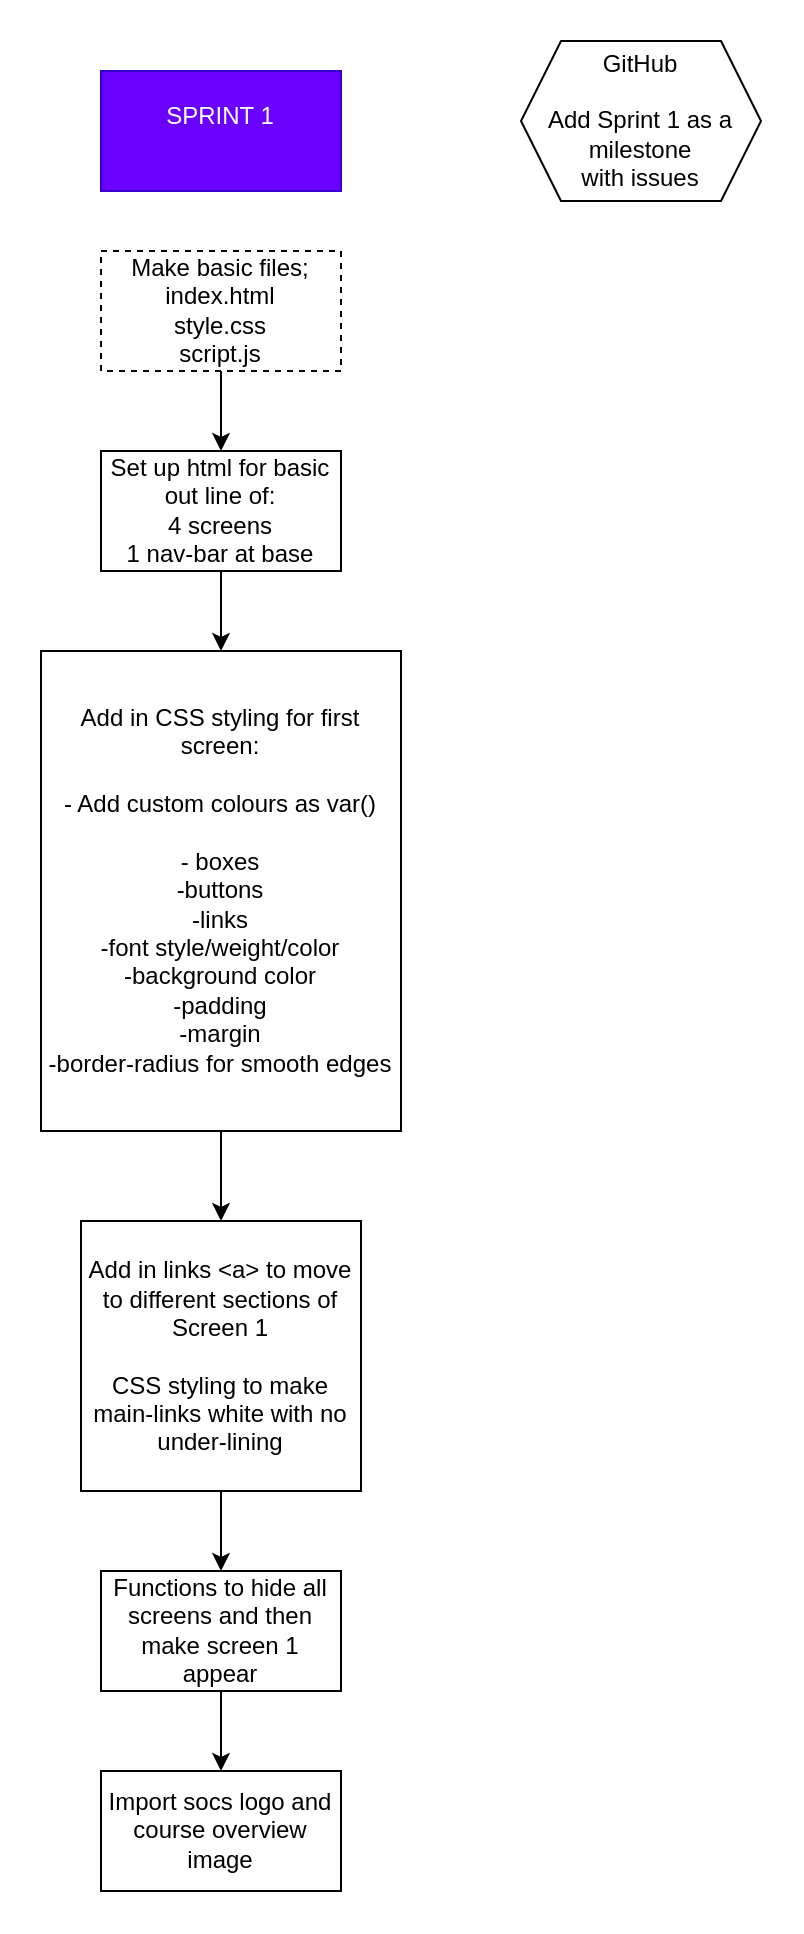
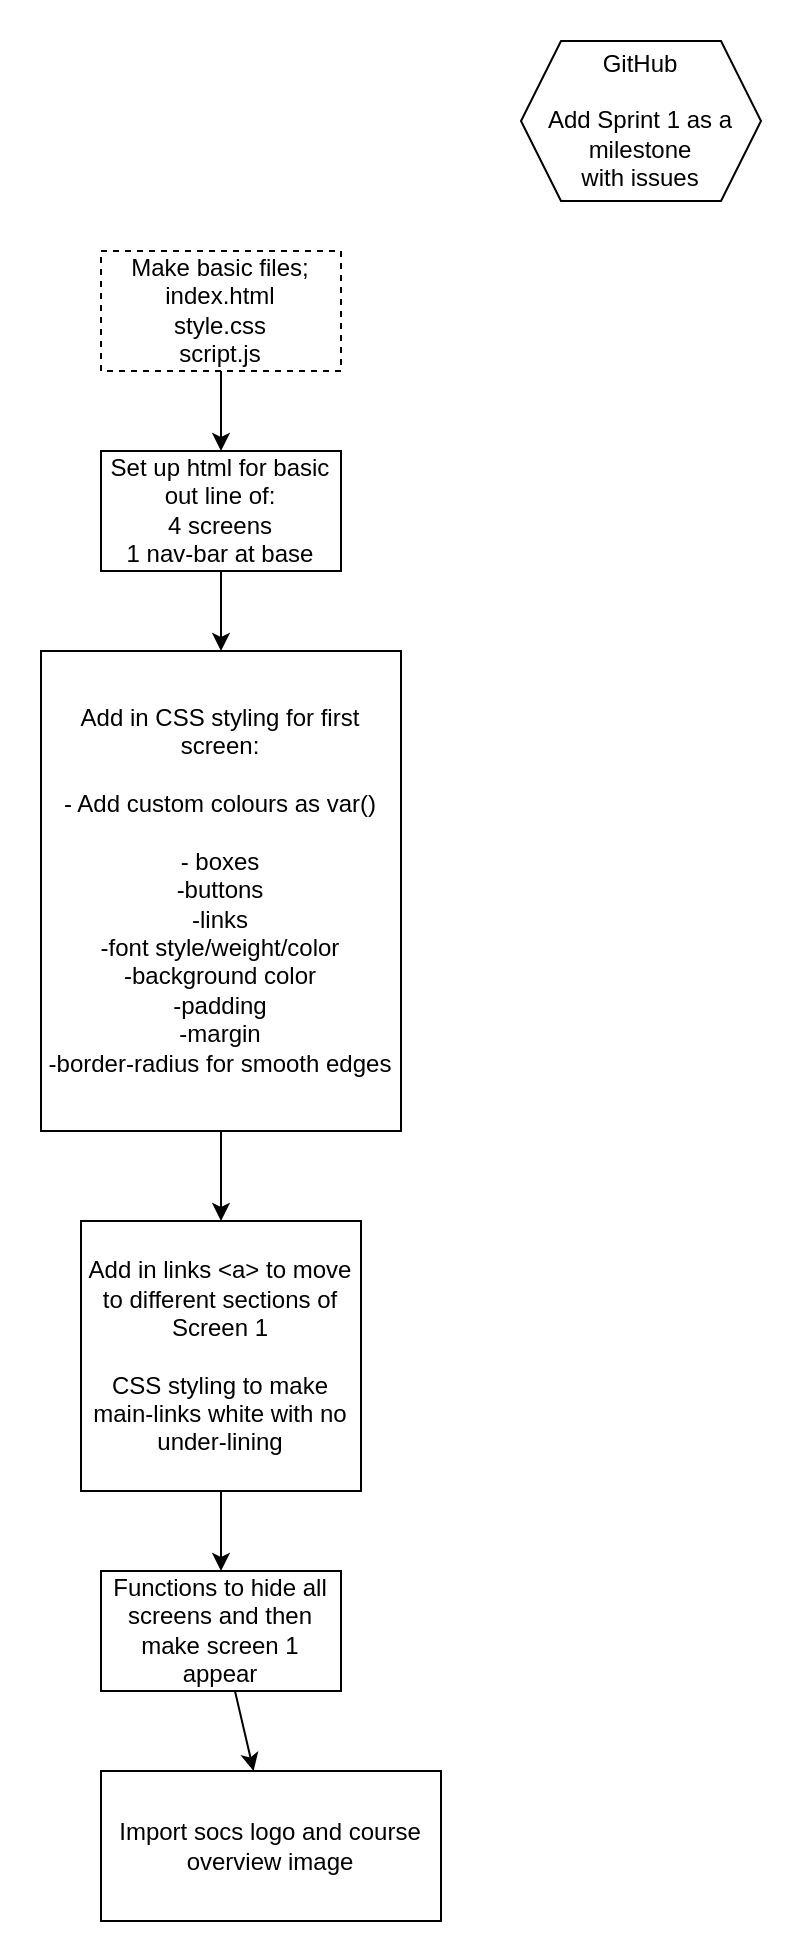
node "SPRINT 1": removed
node "Import socs logo and course overview image": size 240x120 -> 340x150
